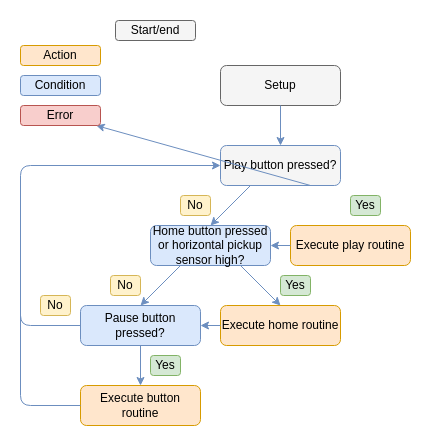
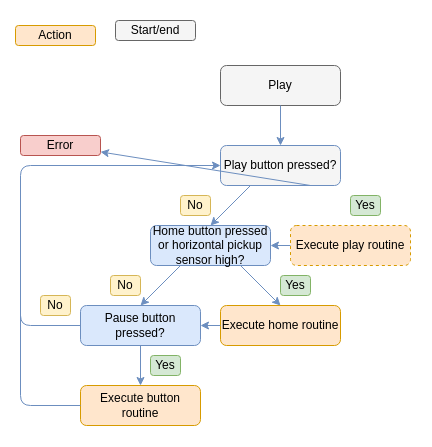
node "Action": moved (61, 56) -> (56, 36)
node "Condition": removed
node "Setup": label "Setup" -> "Play"
node "Error": moved (61, 116) -> (61, 146)
node "Execute play routine": style solid -> dashed
